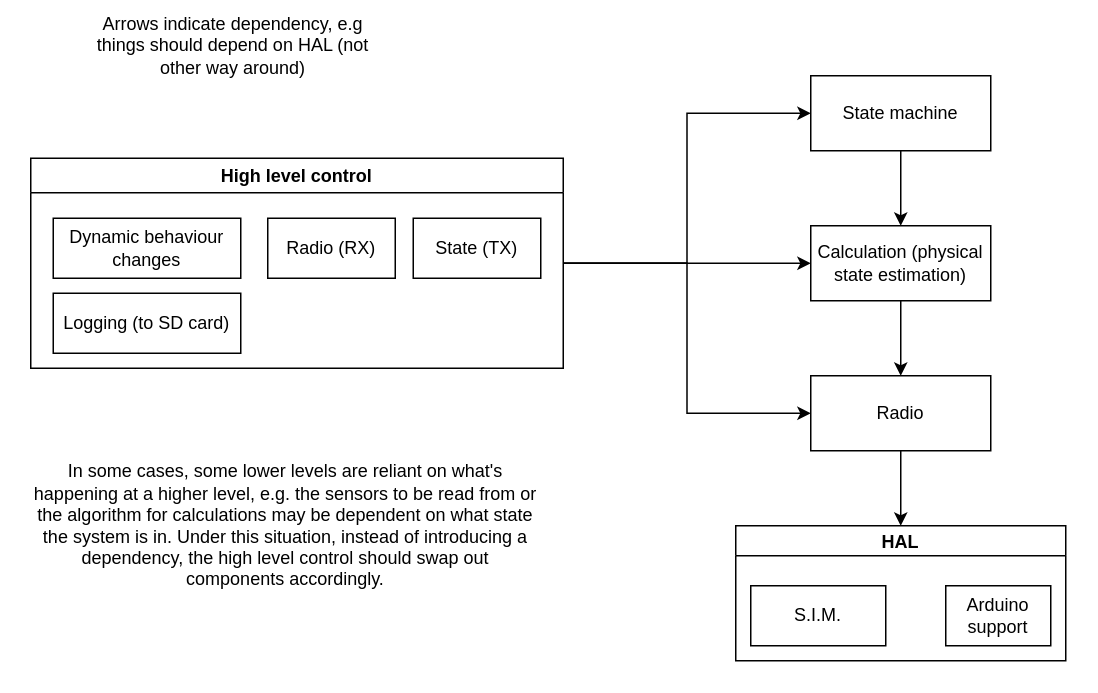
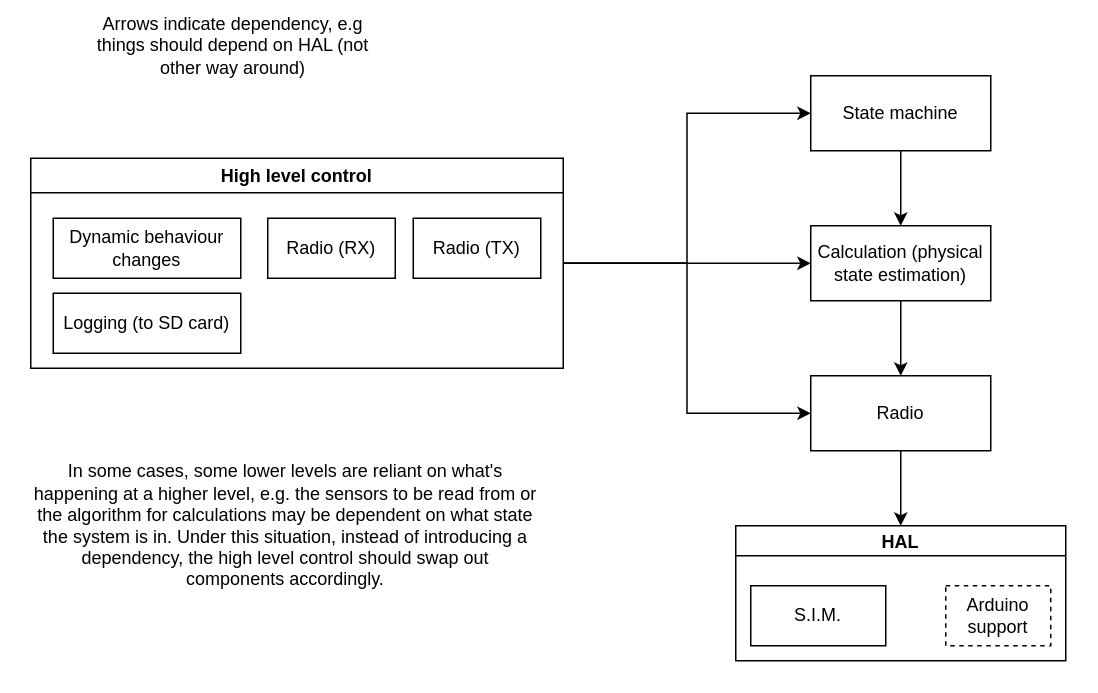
node "State (TX)": label "State (TX)" -> "Radio (TX)"
node "Arduino support": style solid -> dashed
